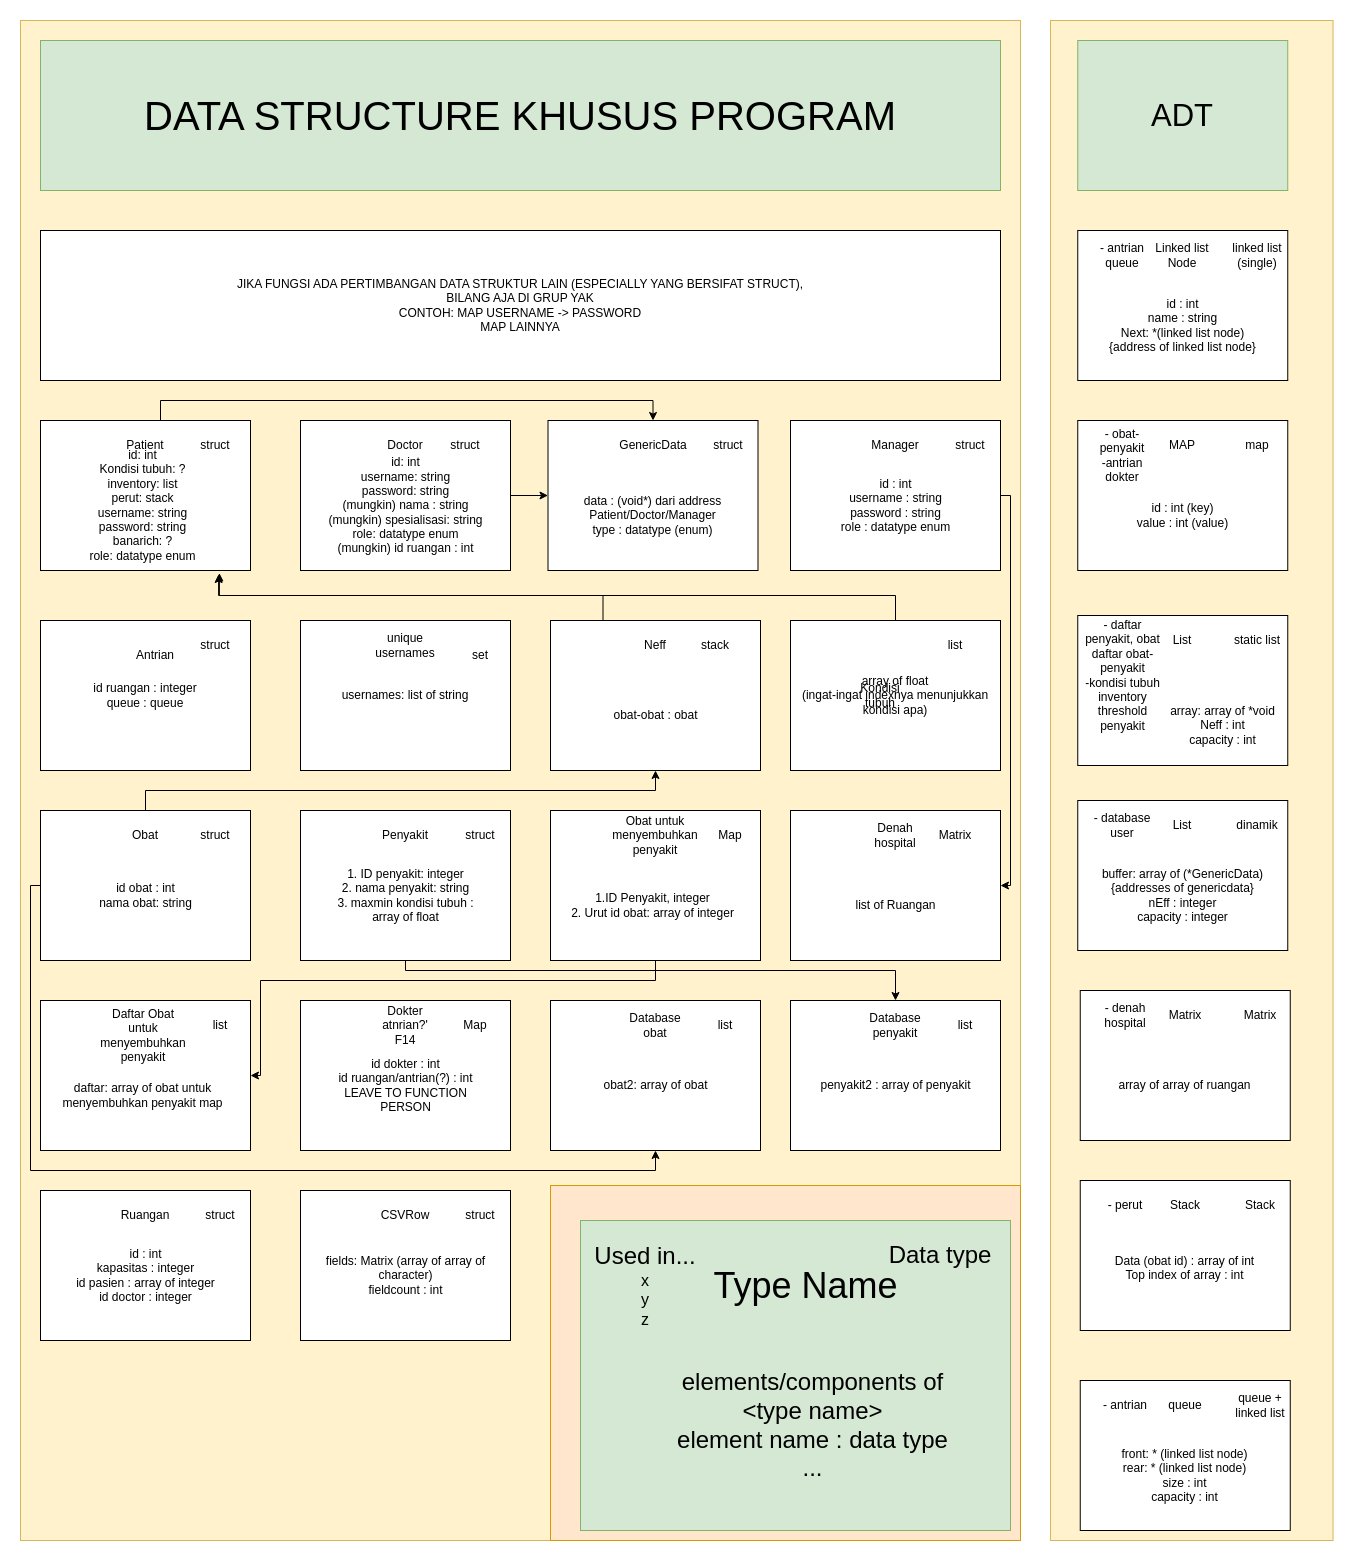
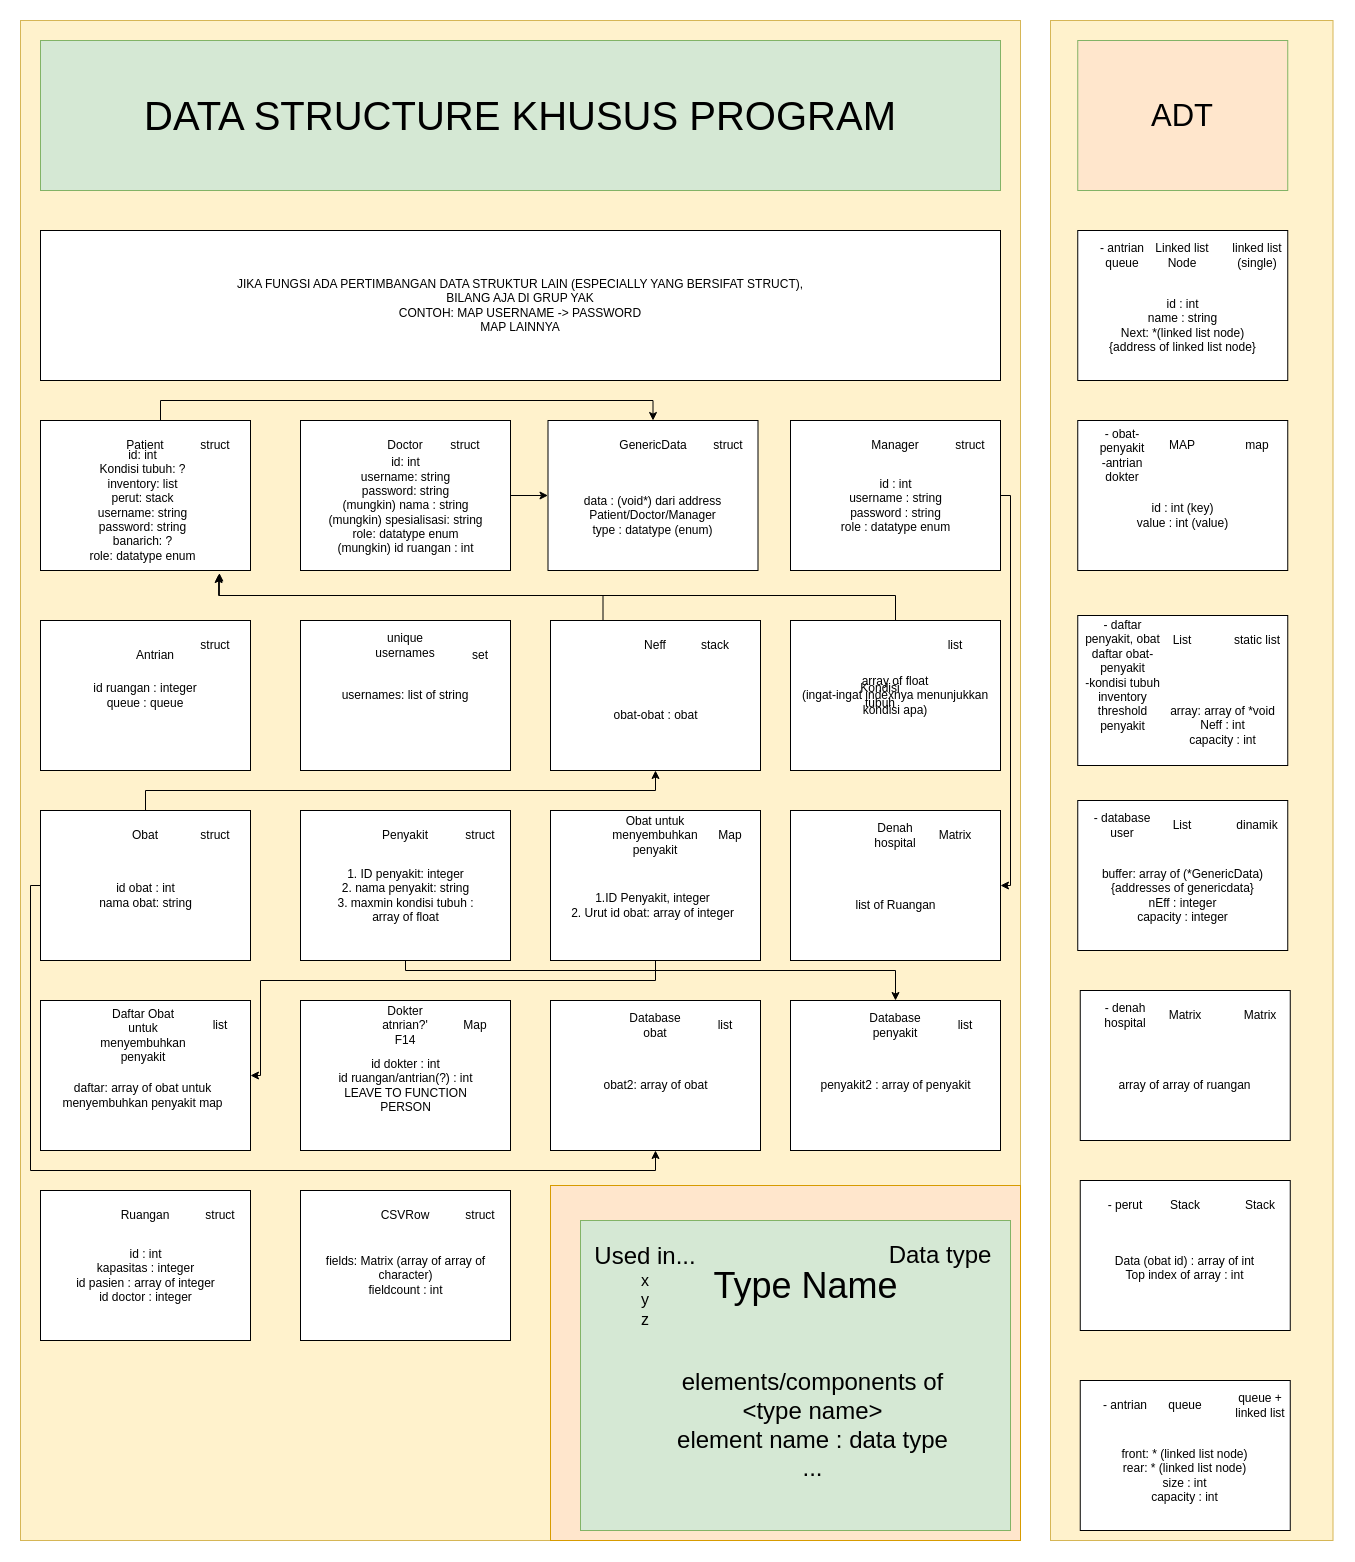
node "ADT": fillcolor #d5e8d4 -> #ffe6cc
